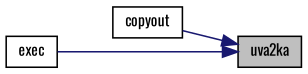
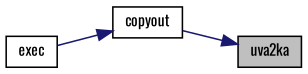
edge "exec" -> "uva2ka": now "exec" -> "copyout"
